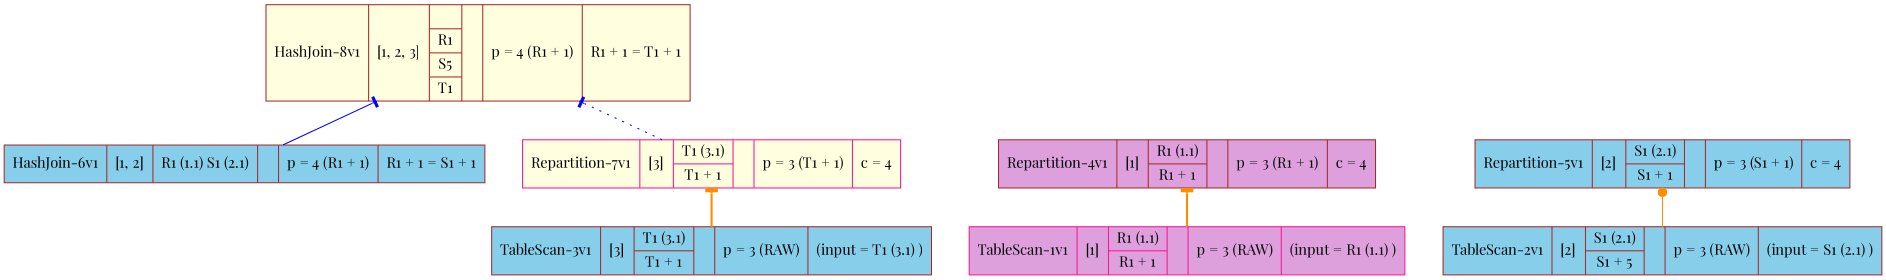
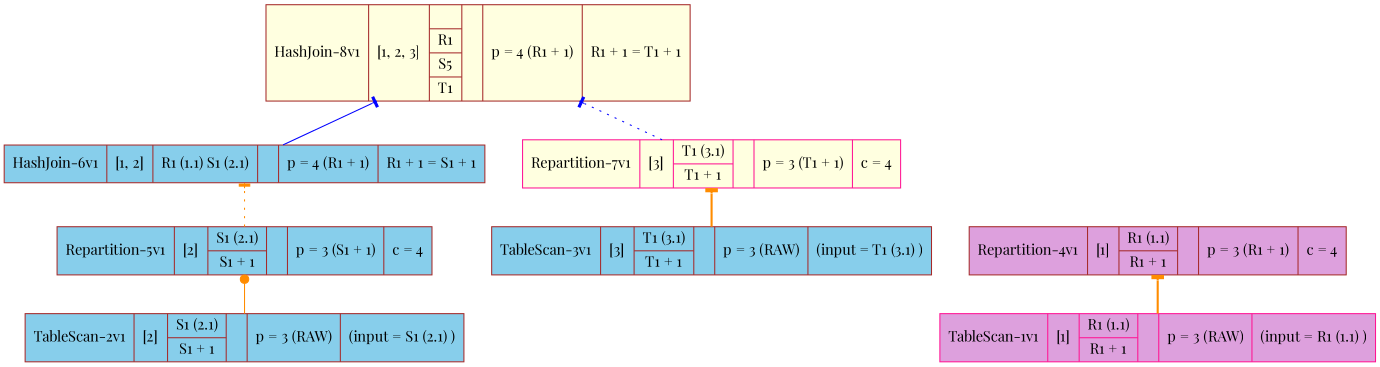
edge "Repartition-5v1" -> "HashJoin-6v1": added
node "TableScan-2v1": text "S1 + 5" -> "S1 + 1"
